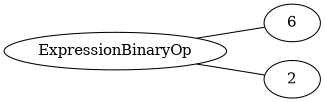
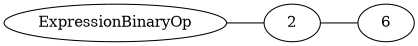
edge "6" -- "ExpressionBinaryOp": now "6" -- "2"
